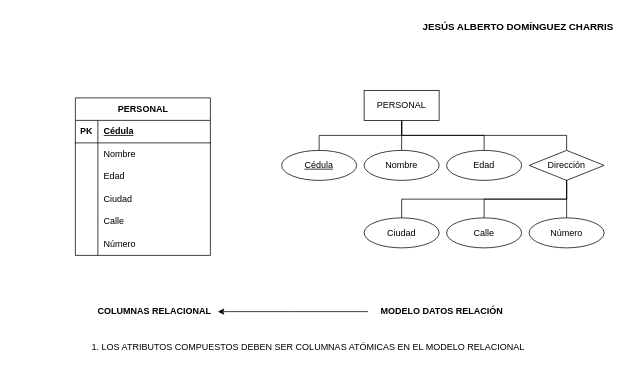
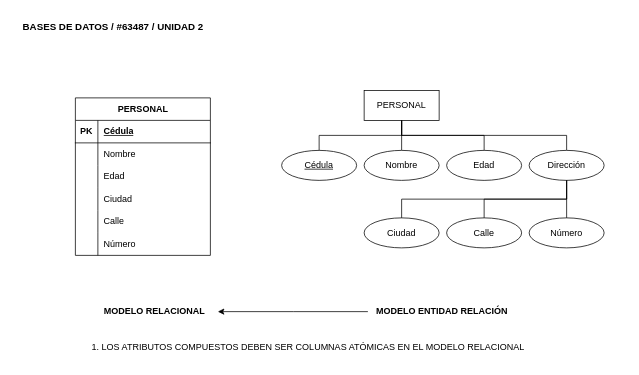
node "BASES DE DATOS / #63487 / UNIDAD 2": added
node "JESÚS ALBERTO DOMÍNGUEZ CHARRIS": removed
node "Dirección": shape diamond -> ellipse
node "COLUMNAS RELACIONAL": label "COLUMNAS RELACIONAL" -> "MODELO RELACIONAL"
node "MODELO DATOS RELACIÓN": label "MODELO DATOS RELACIÓN" -> "MODELO ENTIDAD RELACIÓN"
